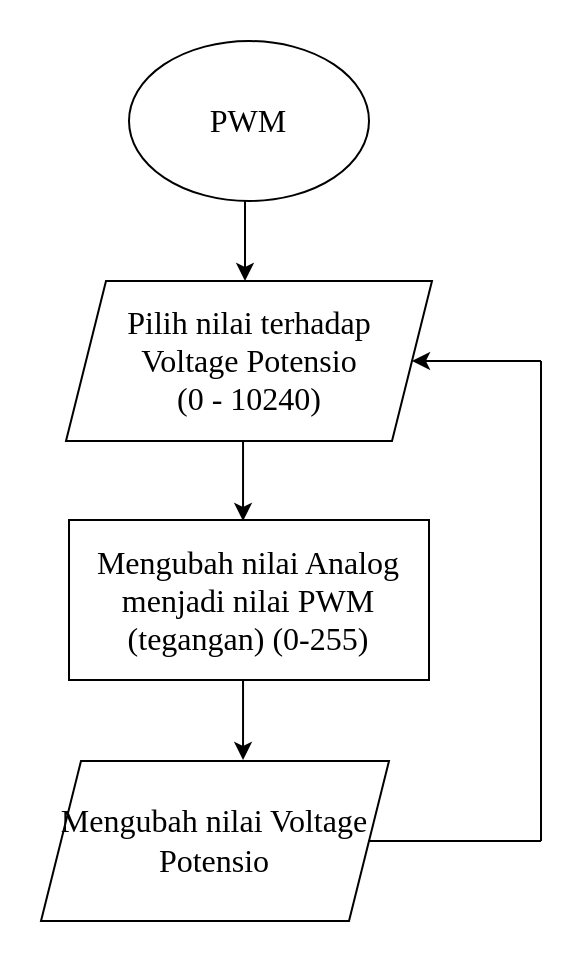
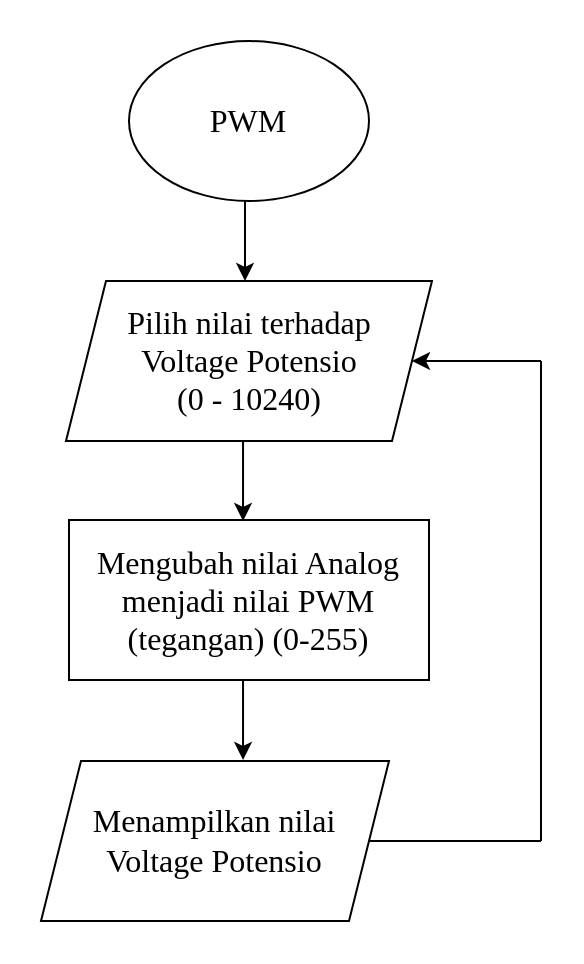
node "Mengubah nilai Voltage Potensio": label "Mengubah nilai Voltage Potensio" -> "Menampilkan nilai Voltage Potensio"
